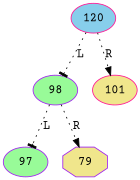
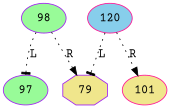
edge "120" -> "98": now "120" -> "79"
